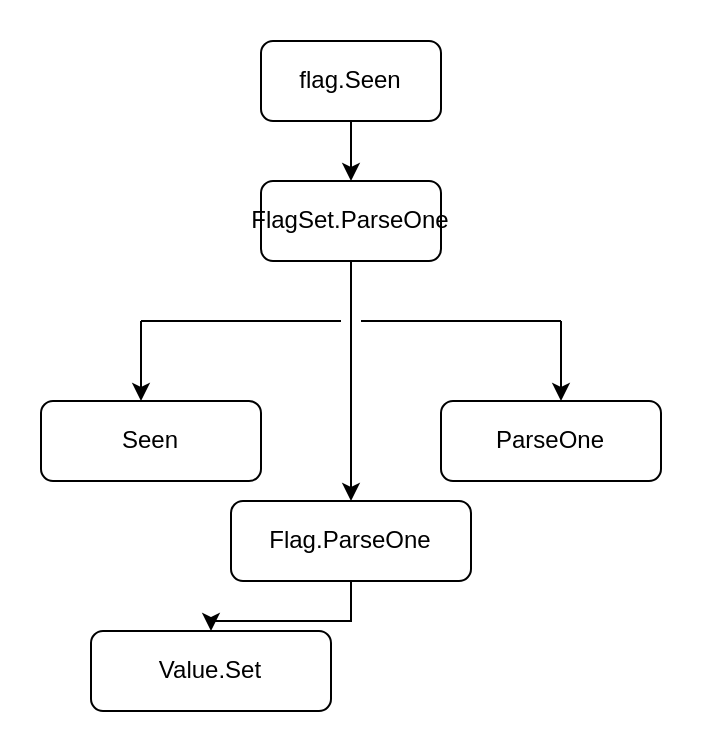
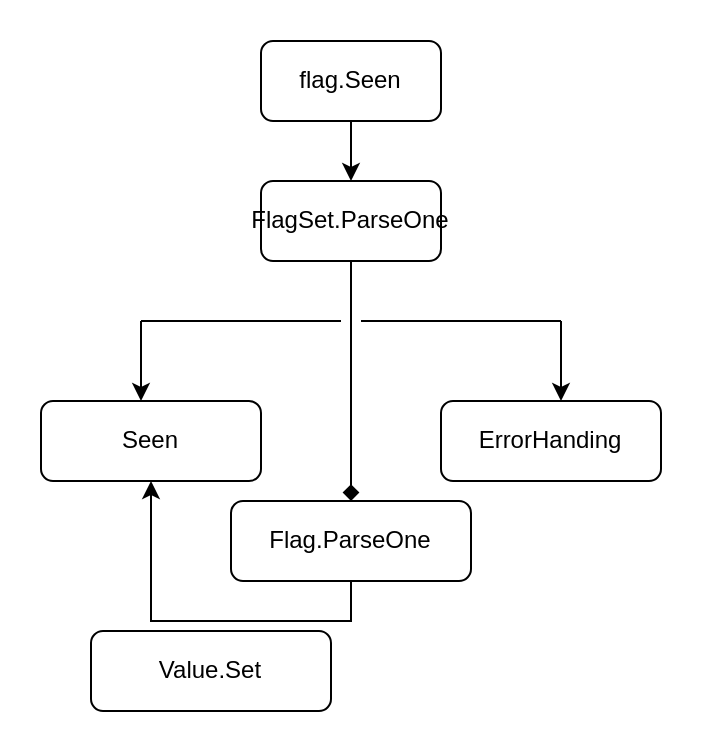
node "ParseOne": label "ParseOne" -> "ErrorHanding"
edge "FlagSet.ParseOne" -> "Flag.ParseOne": arrowhead classic -> diamond
edge "Flag.ParseOne" -> "Value.Set": now "Flag.ParseOne" -> "Seen"
